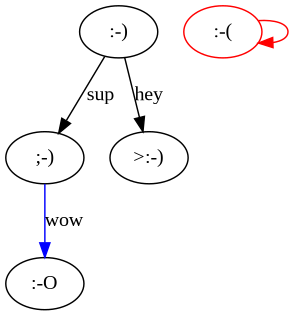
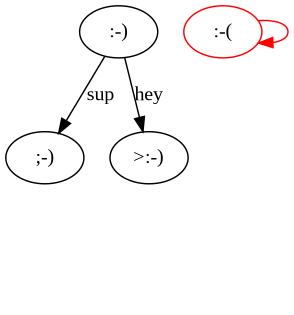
node ":-O": removed
